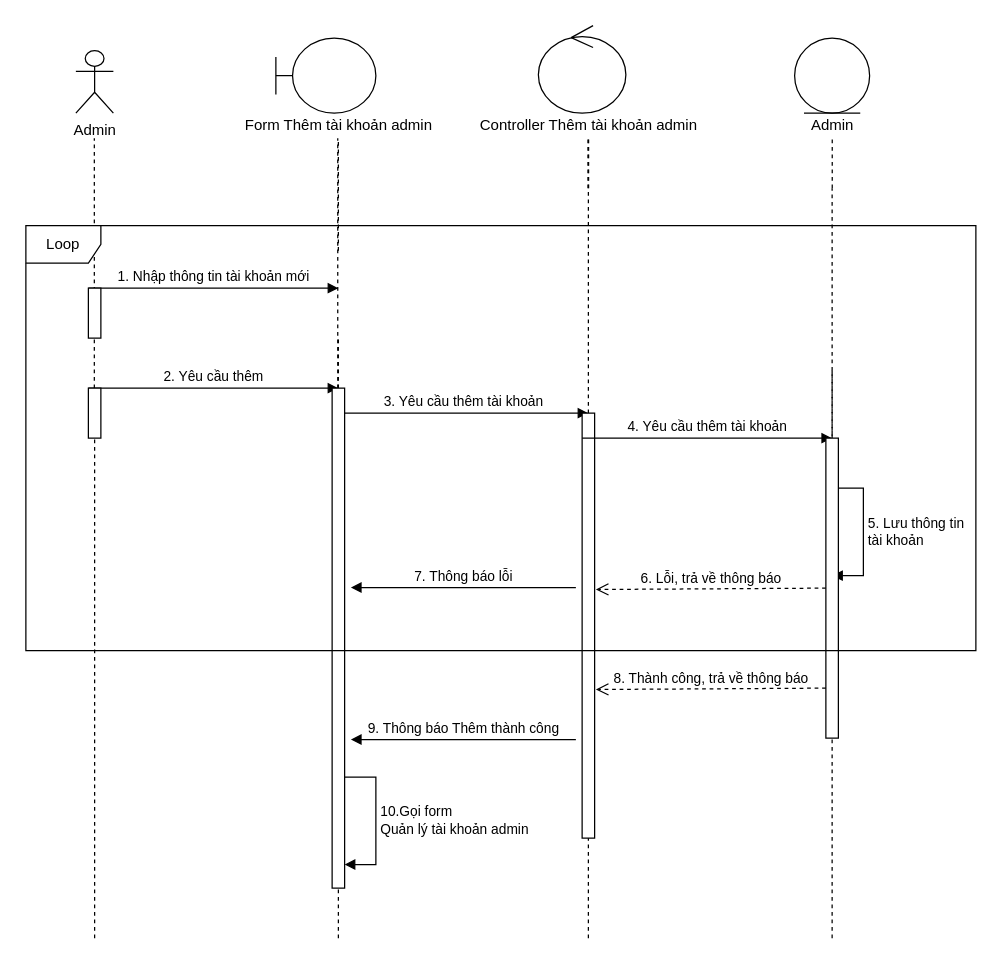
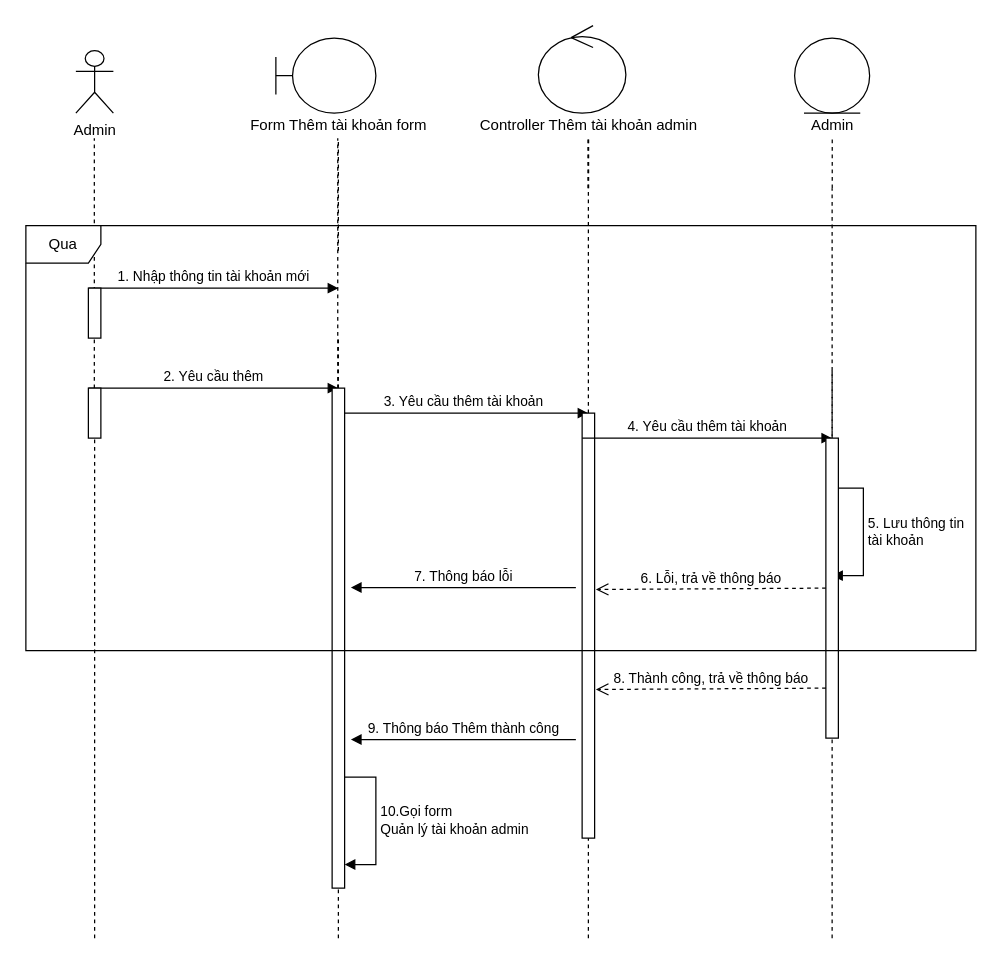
node "Form Thêm tài khoản admin": label "Form Thêm tài khoản admin" -> "Form Thêm tài khoản form"
node "Loop": label "Loop" -> "Qua"
